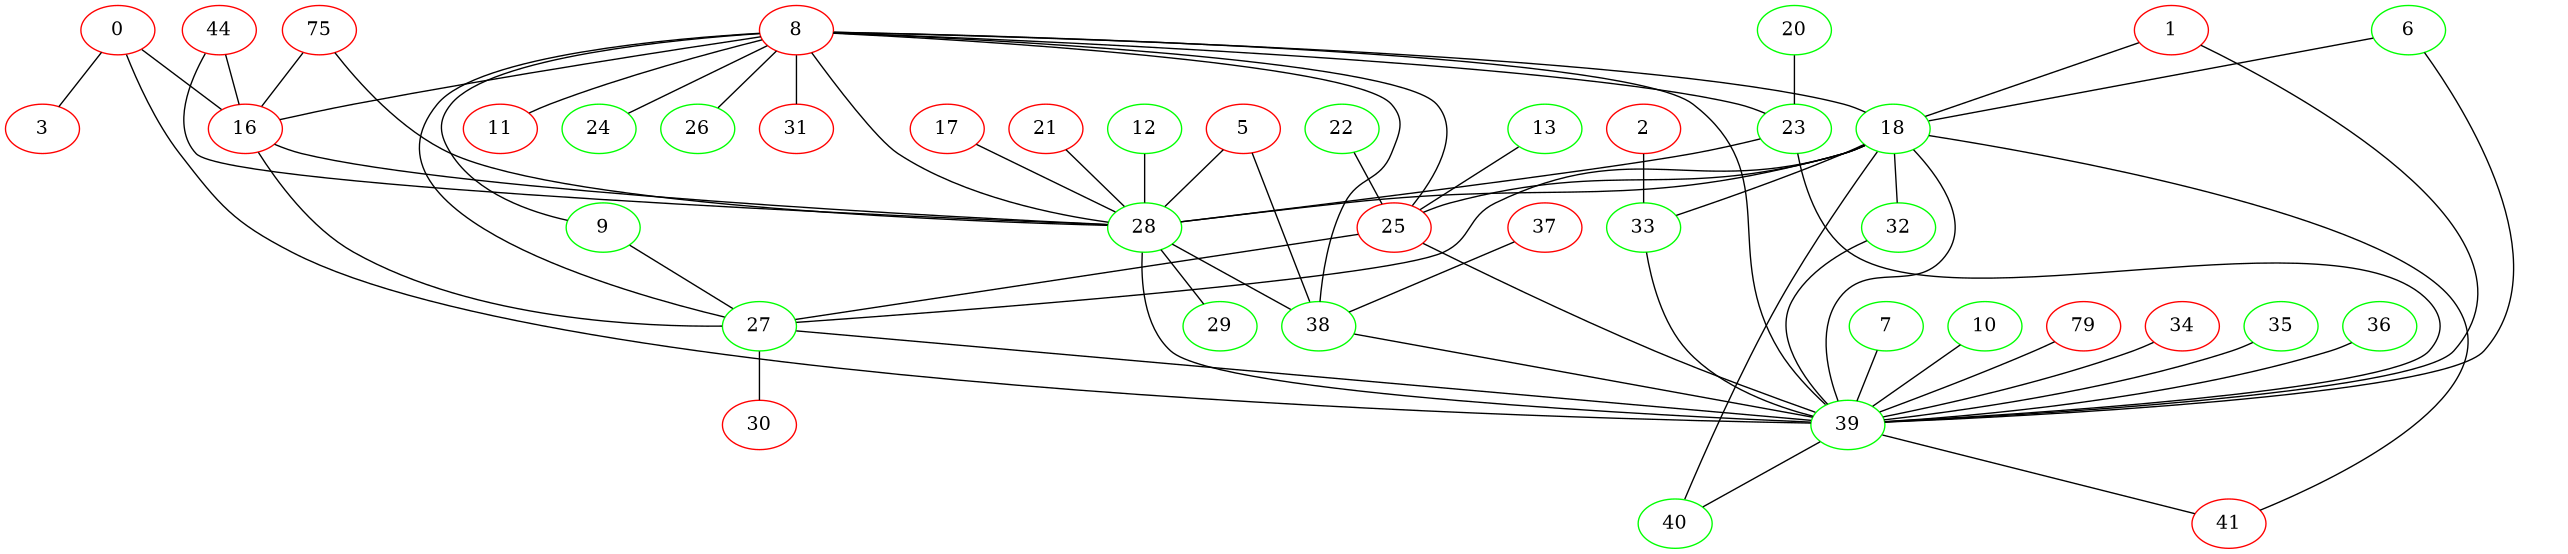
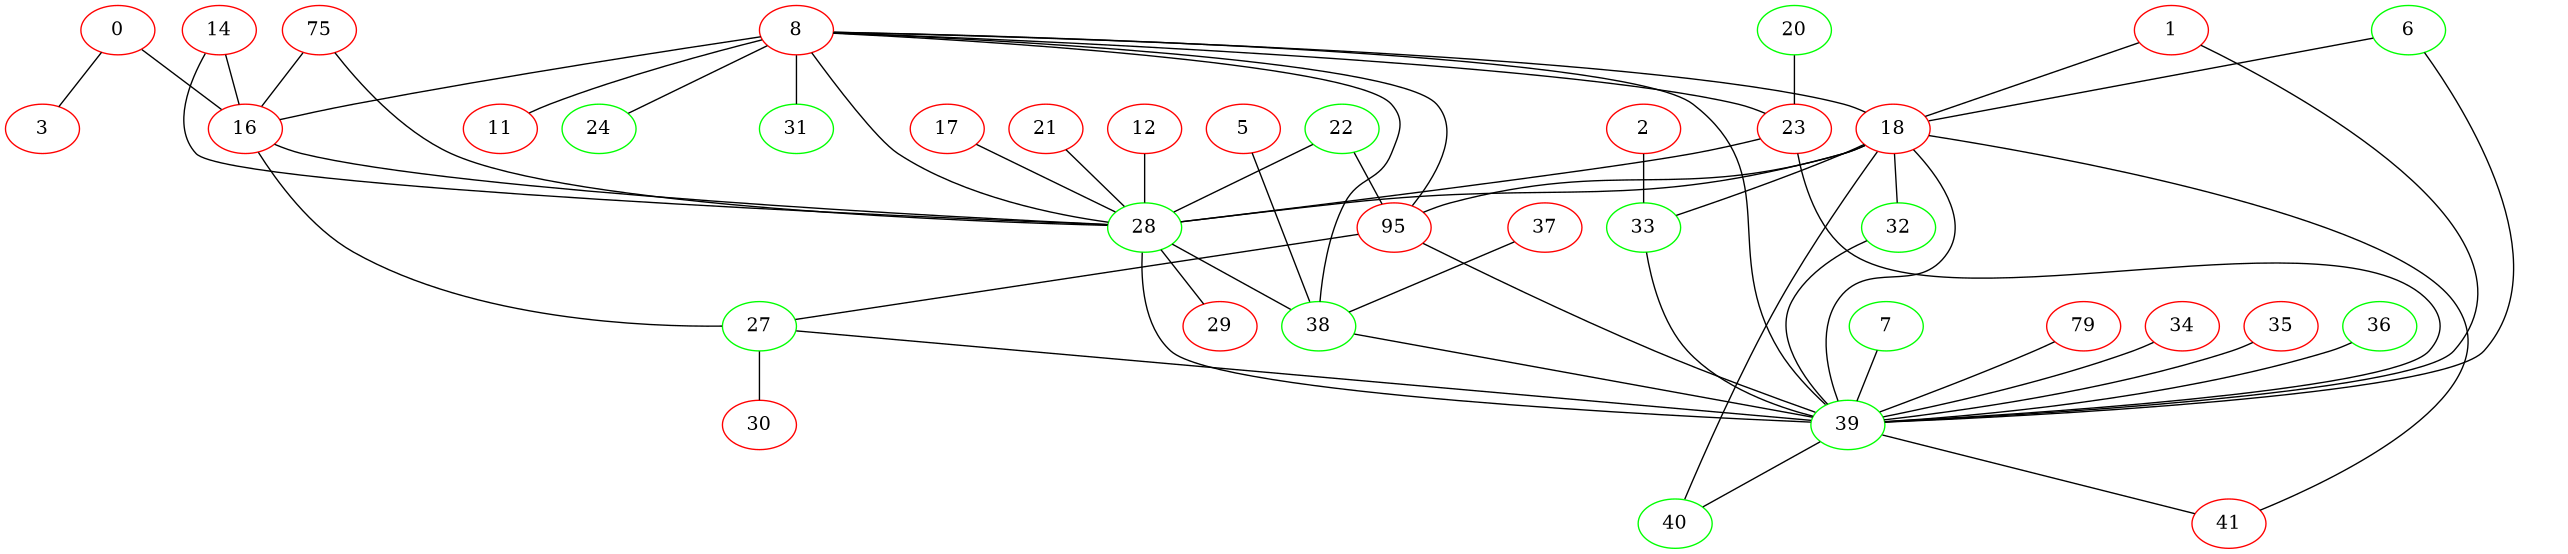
node "44": label "44" -> "14"
edge "8" -- "27": removed
node "26": removed
node "31": color red -> green
node "12": color green -> red
node "13": removed
node "23": color green -> red
node "18": color green -> red
edge "5" -- "28": now "22" -- "28"
node "9": removed
node "25": label "25" -> "95"
edge "18" -- "27": removed
node "29": color green -> red
node "10": removed
node "35": color green -> red
edge "0" -- "39": removed
